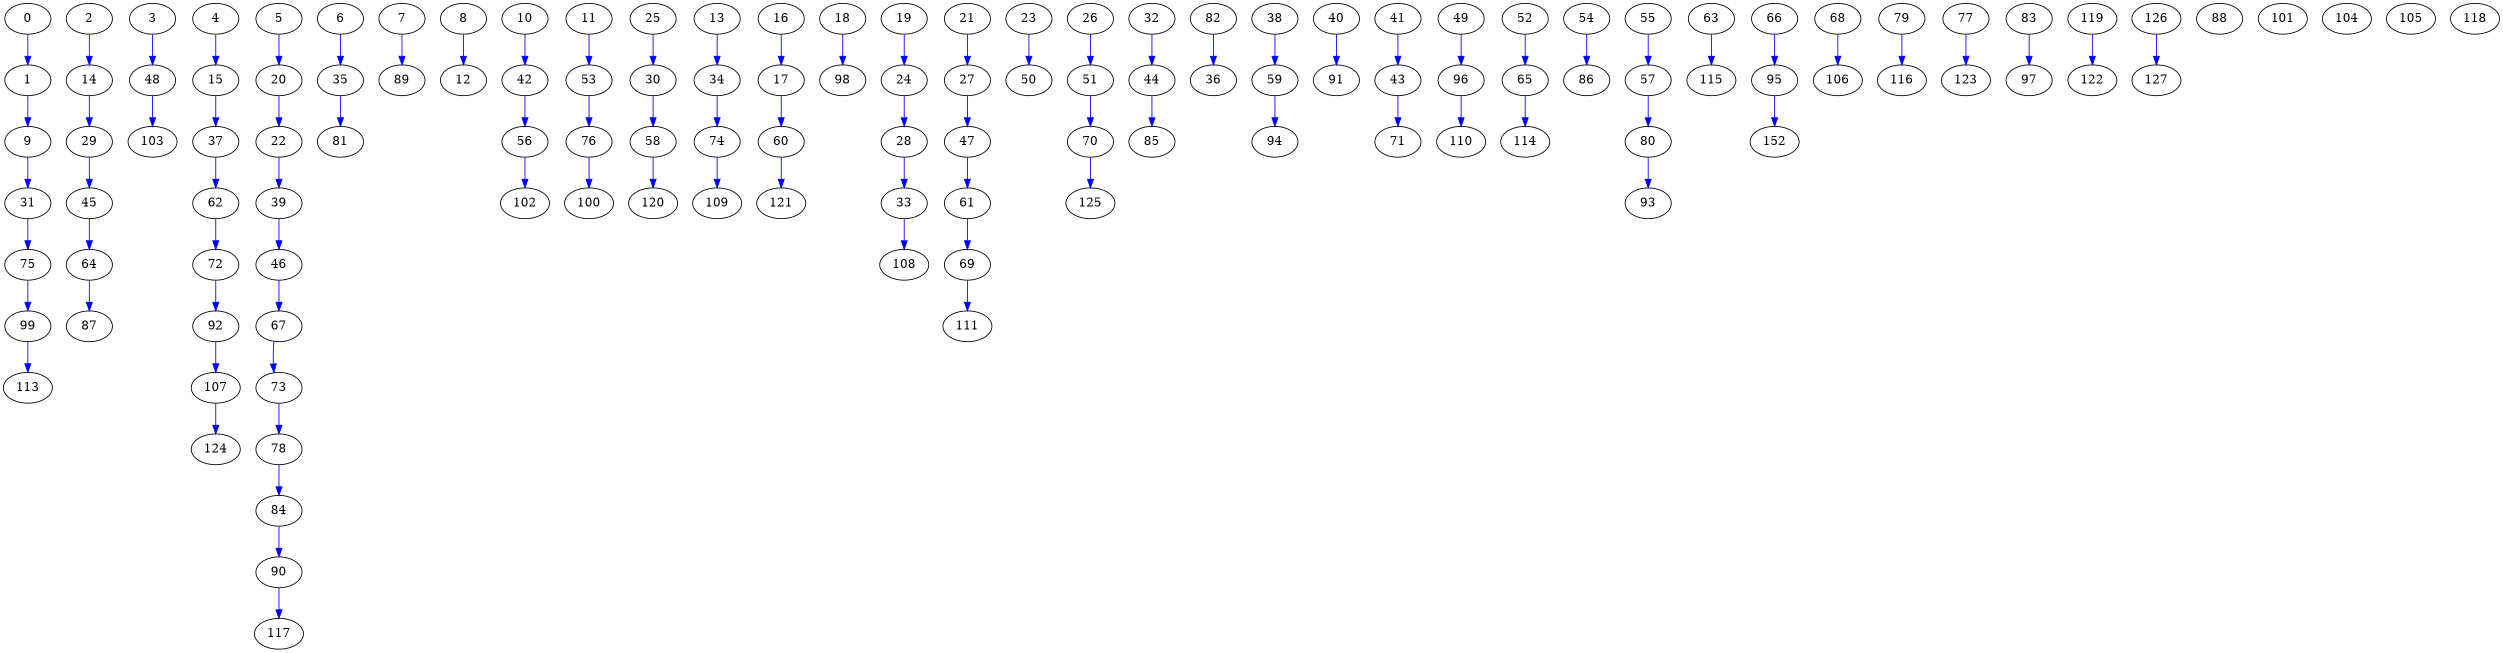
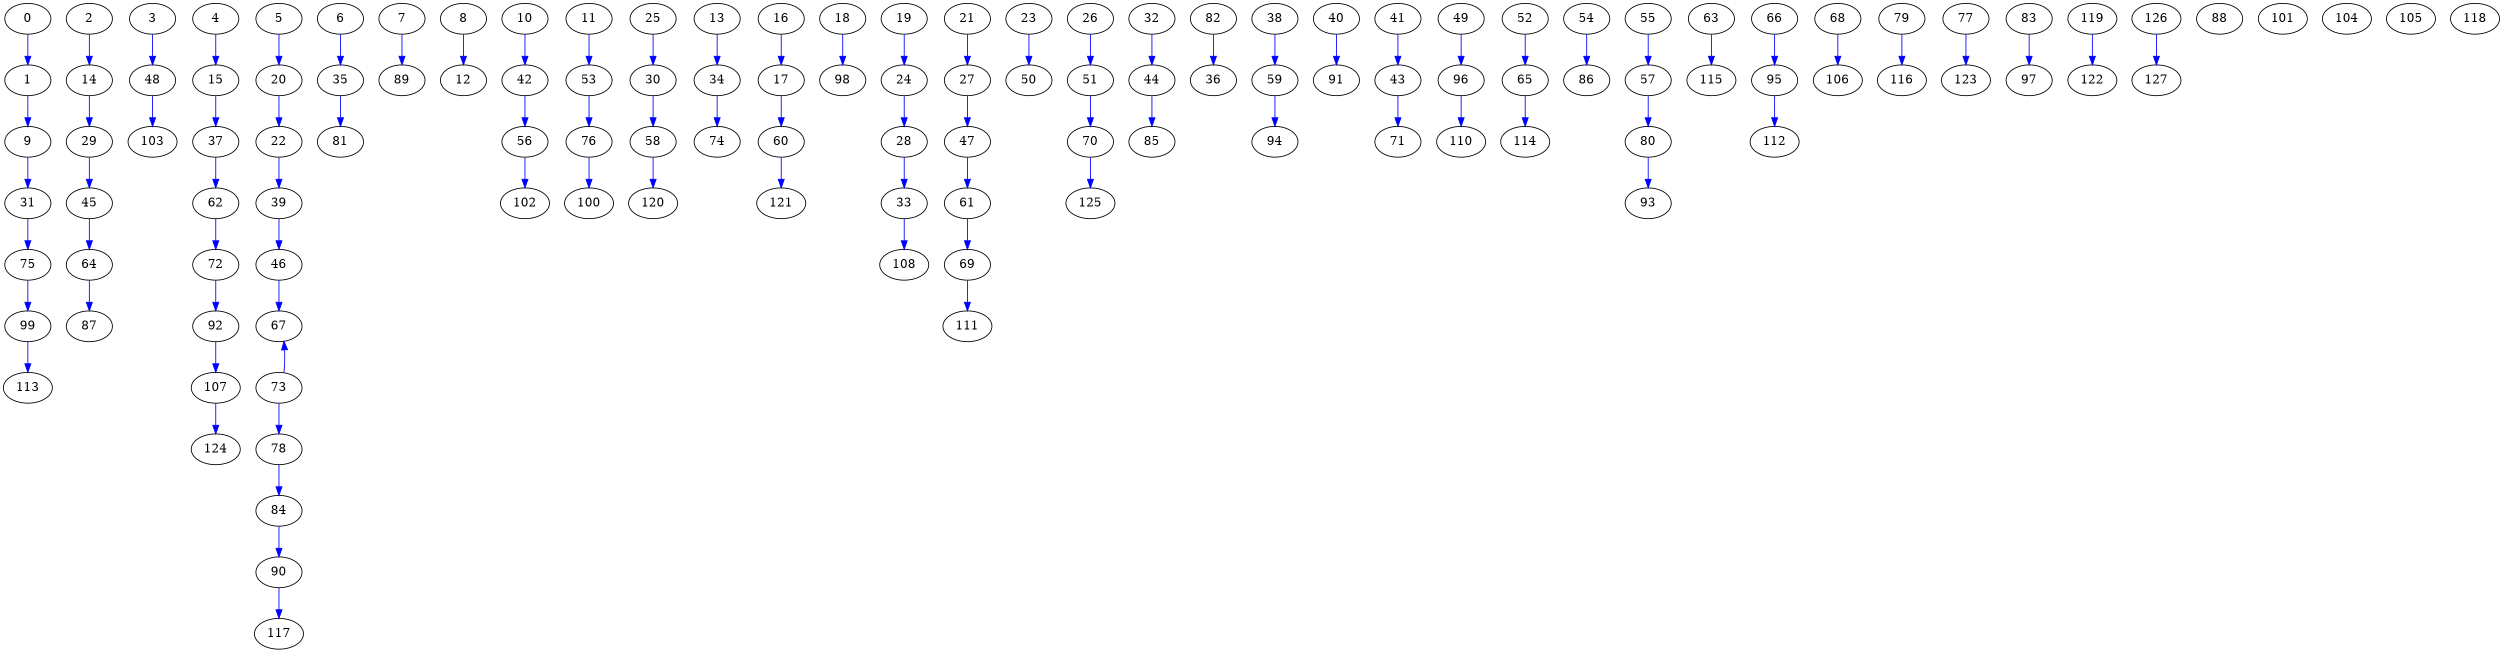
node "152": label "152" -> "112"
node "109": removed
edge "67" -> "73": reversed
